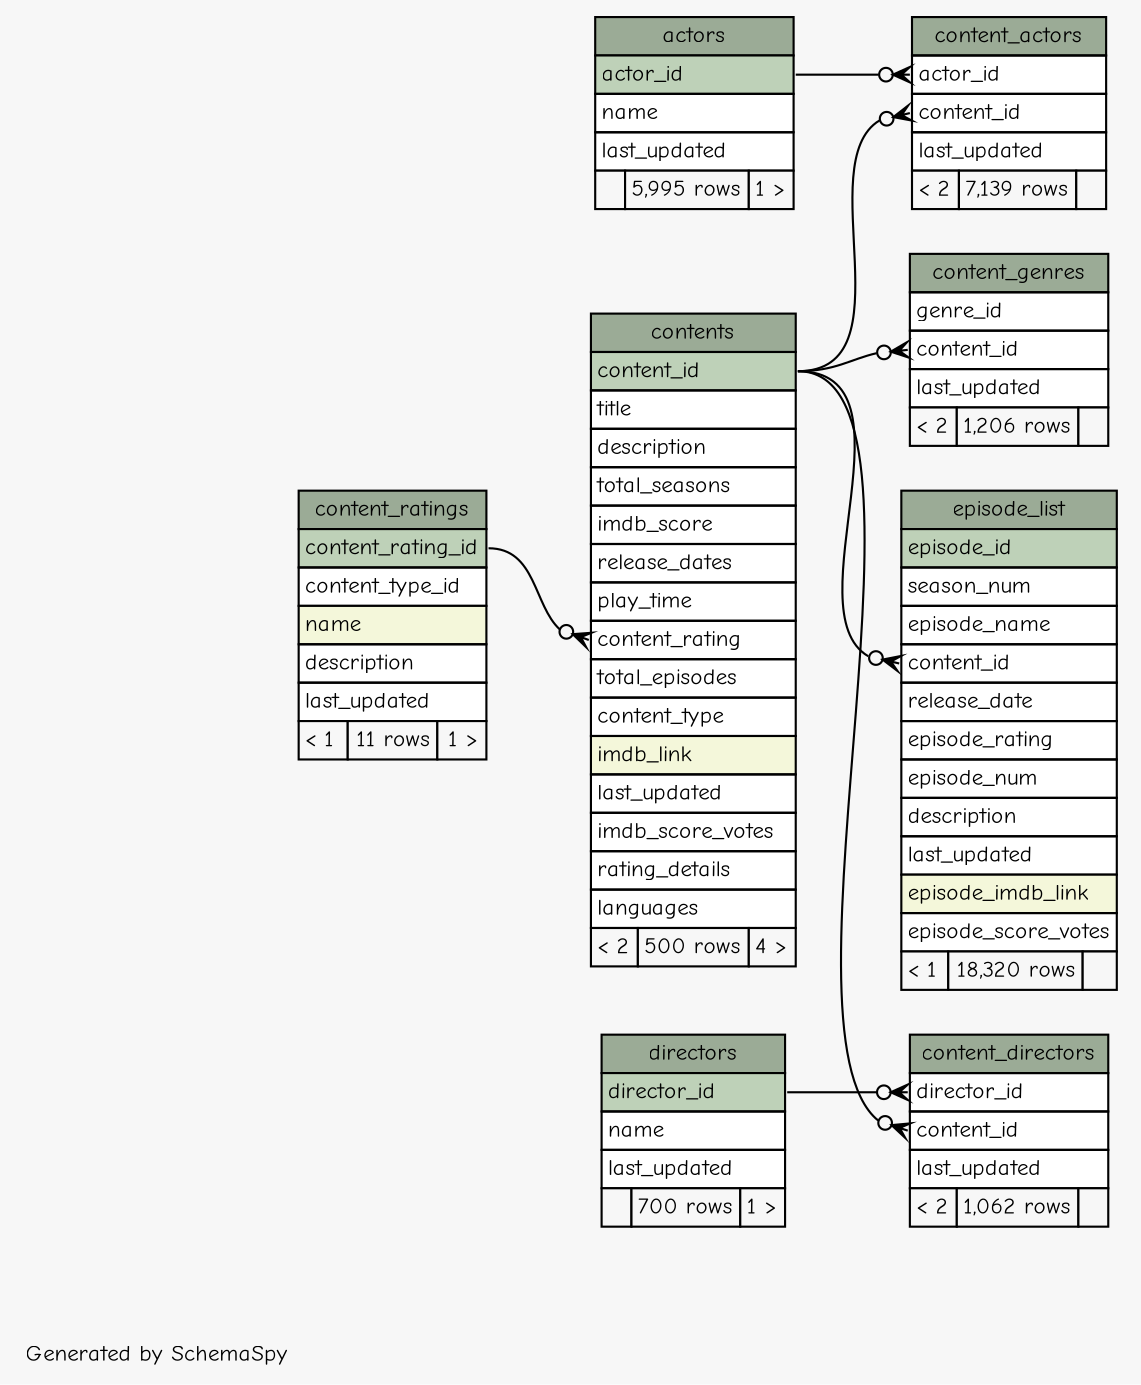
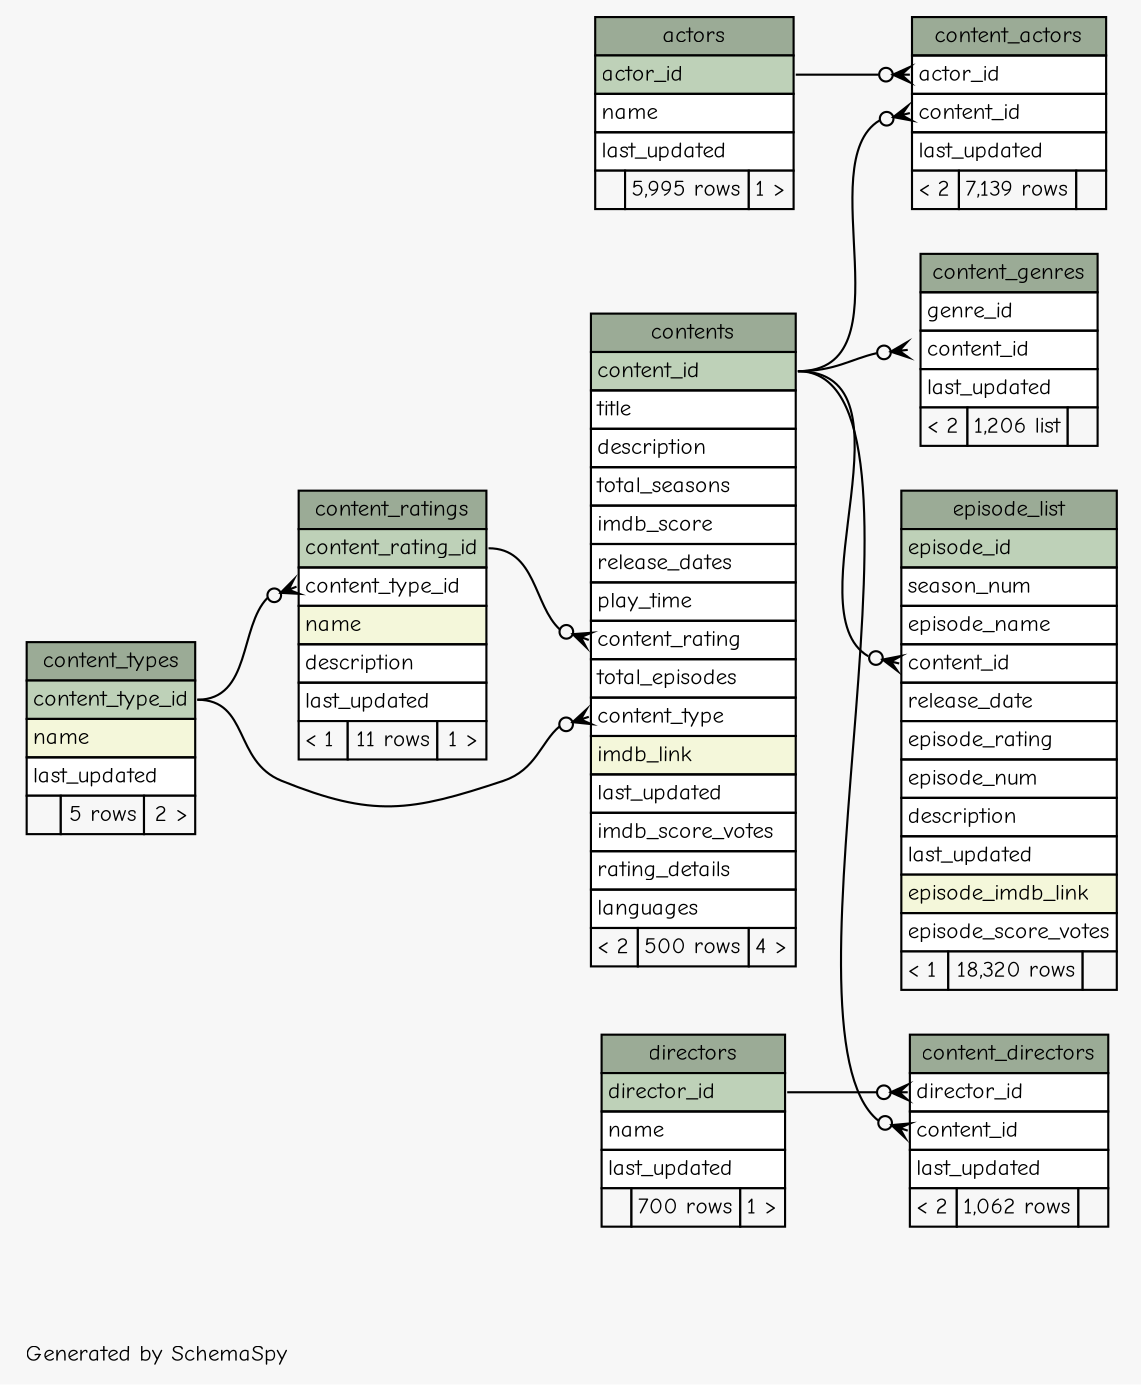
node "content_genres": text "1,206 rows" -> "1,206 list"
node "content_types": added
